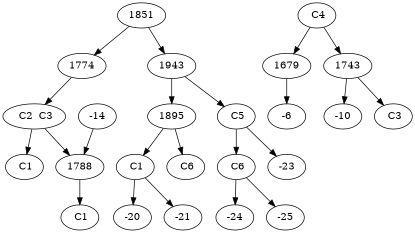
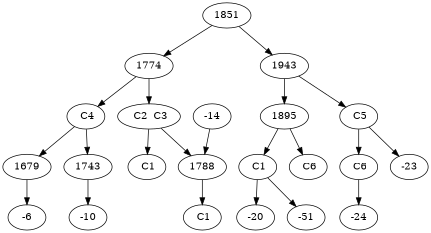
edge "1774" -> "C4": added
node "C3": removed
node "-21": label "-21" -> "-51"
node "-25": removed
